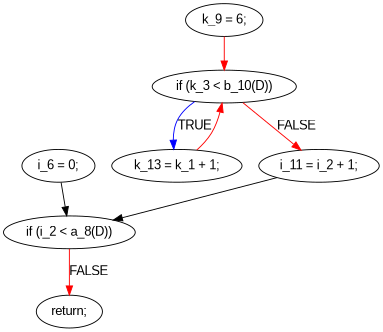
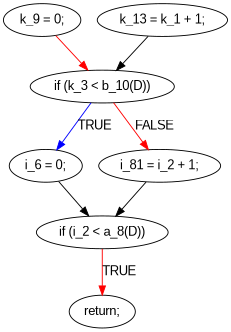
node "k_9 = 6;": label "k_9 = 6;" -> "k_9 = 0;"
edge "if (k_3 < b_10(D))" -> "k_13 = k_1 + 1;": now "if (k_3 < b_10(D))" -> "i_6 = 0;"
edge "k_13 = k_1 + 1;" -> "if (k_3 < b_10(D))": color red -> black
node "i_11 = i_2 + 1;": label "i_11 = i_2 + 1;" -> "i_81 = i_2 + 1;"
edge "if (i_2 < a_8(D))" -> "return;": label "FALSE" -> "TRUE"
